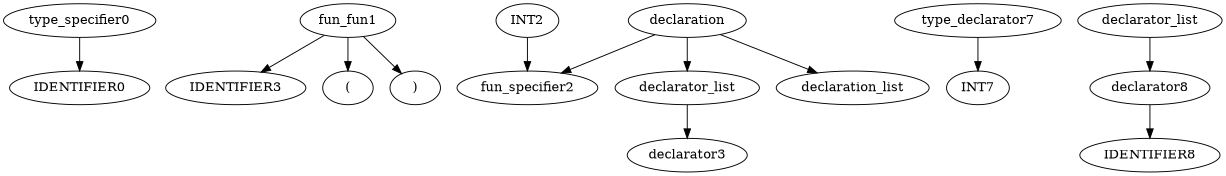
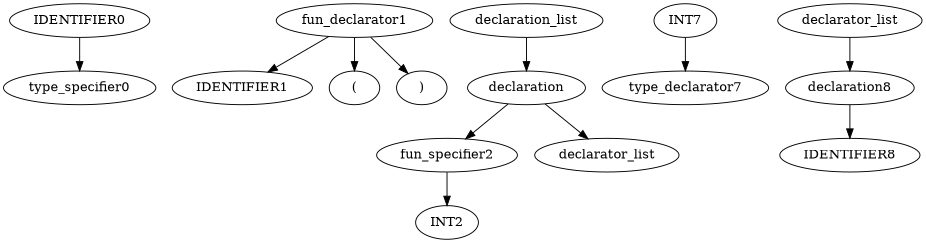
node "fun_fun1": label "fun_fun1" -> "fun_declarator1"
edge "type_specifier0" -> "IDENTIFIER0": reversed
edge "INT2" -> "fun_specifier2": reversed
edge "type_declarator7" -> "INT7": reversed
edge "declaration" -> "declaration_list": reversed
node "IDENTIFIER3": label "IDENTIFIER3" -> "IDENTIFIER1"
node "declarator8": label "declarator8" -> "declaration8"
node "declarator3": removed
